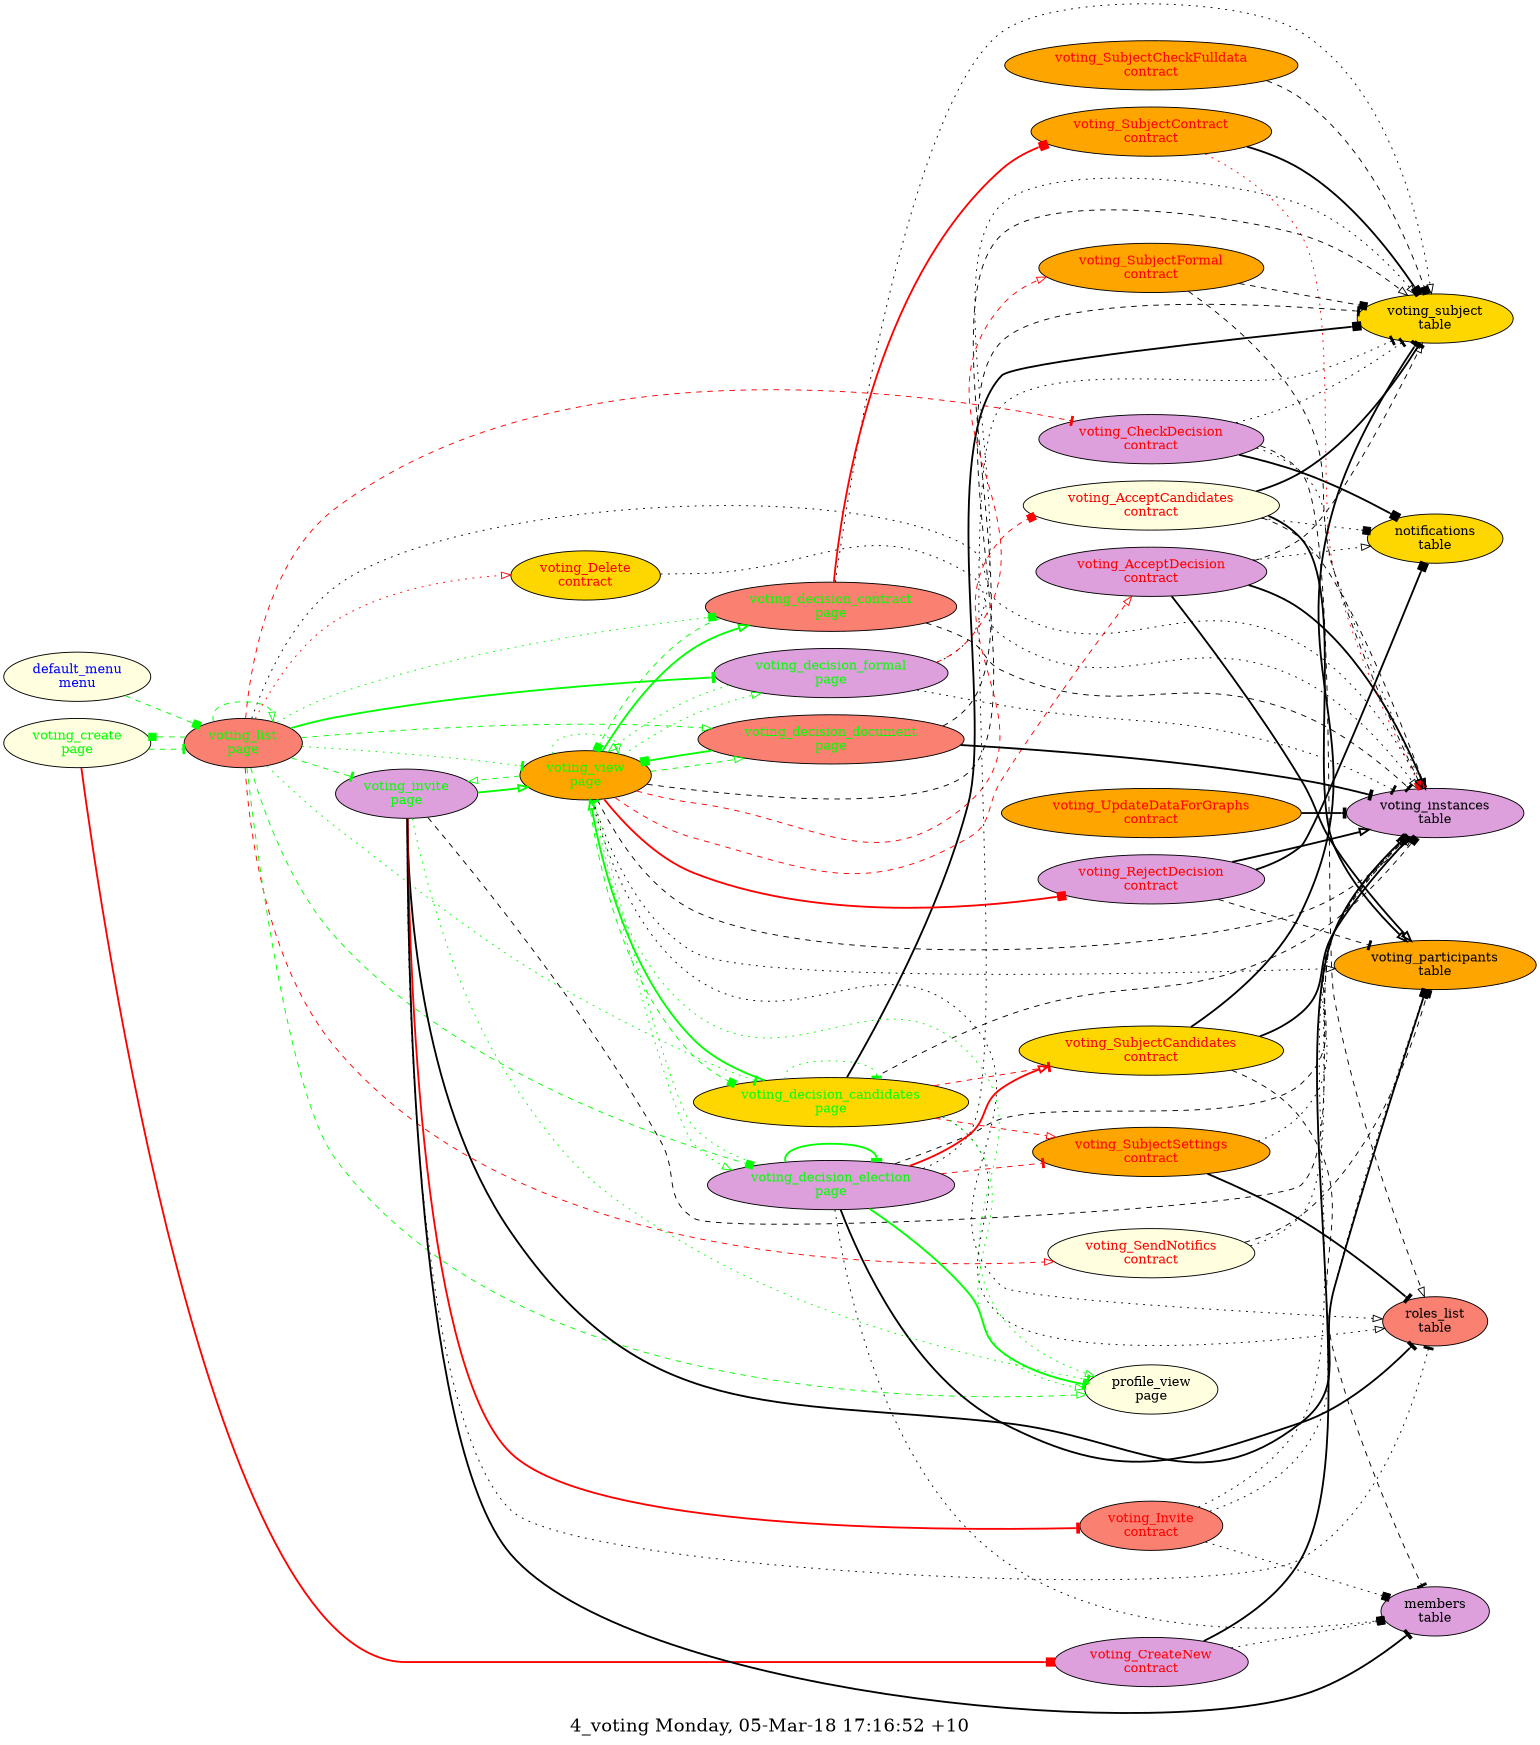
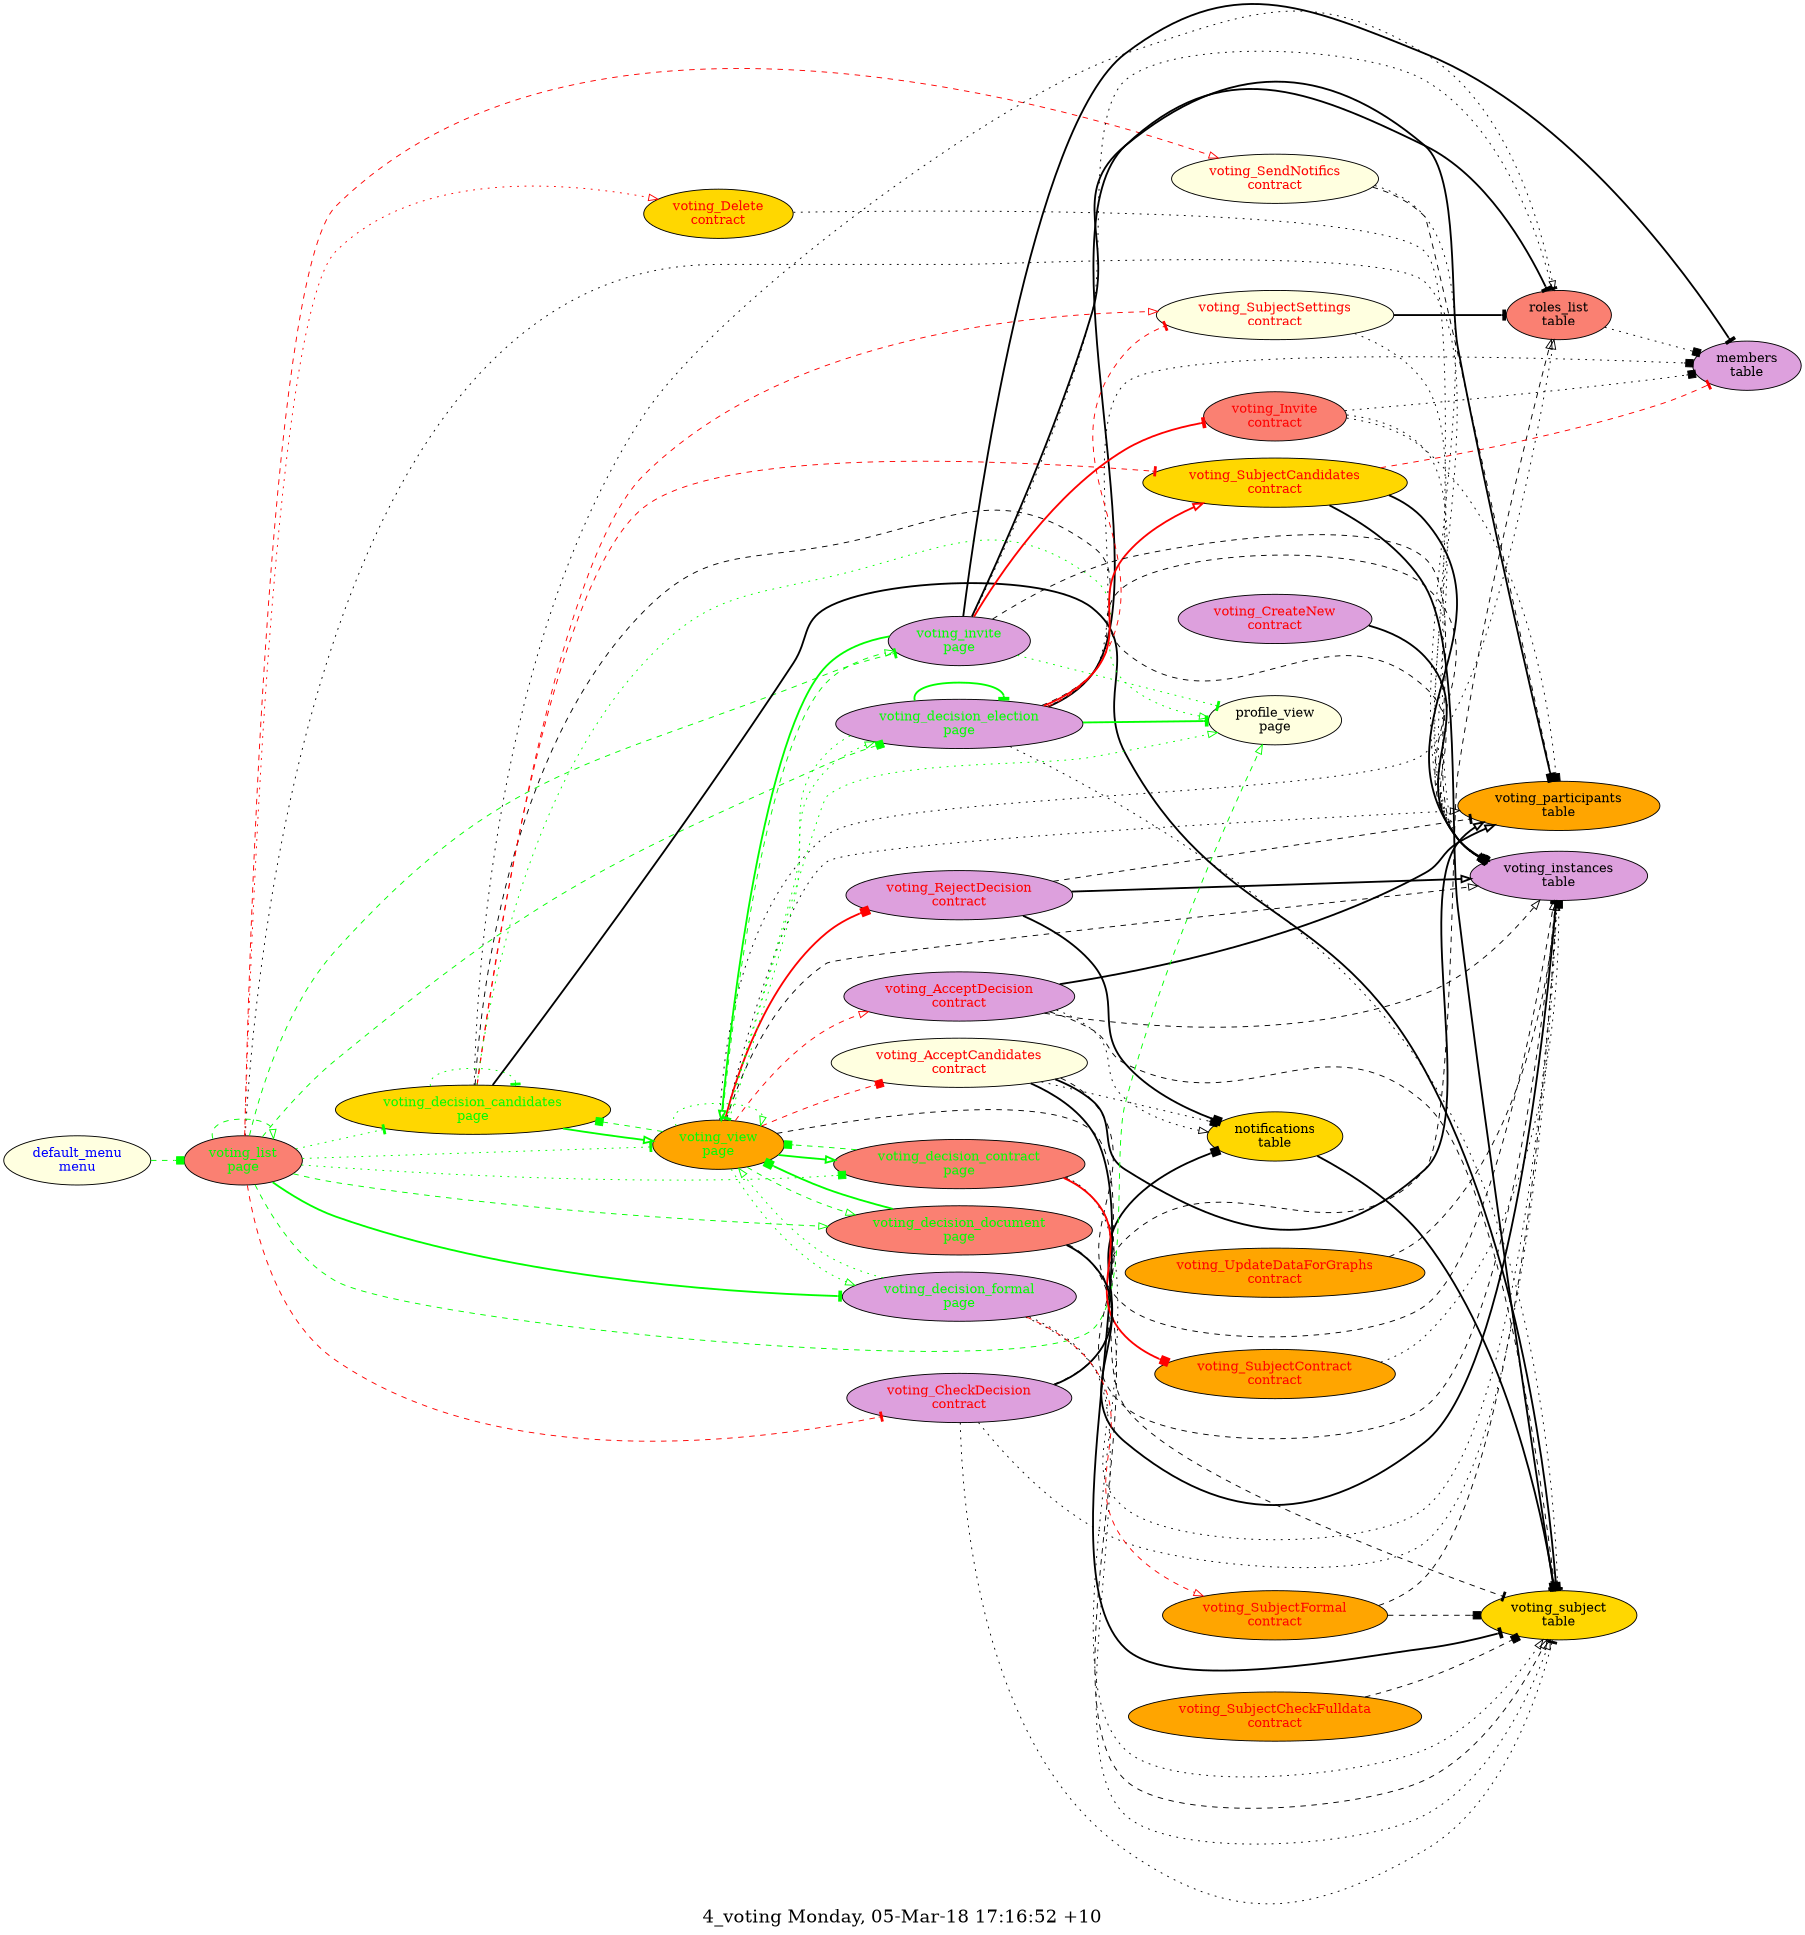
edge "voting_SubjectContract contract" -> "voting_subject table": now "notifications table" -> "voting_subject table"
edge "voting_SubjectContract contract" -> "voting_instances table": color red -> black
edge "voting_CheckDecision contract" -> "voting_instances table": arrowhead box -> onormal
edge "voting_AcceptDecision contract" -> "voting_instances table": style bold -> dashed
node "voting_create page": removed
edge "voting_UpdateDataForGraphs contract" -> "voting_instances table": style bold -> dashed
node "voting_SubjectSettings contract": fillcolor orange -> lightyellow
edge "voting_SubjectCandidates contract" -> "members table": color black -> red
edge "voting_CreateNew contract" -> "members table": now "roles_list table" -> "members table"
